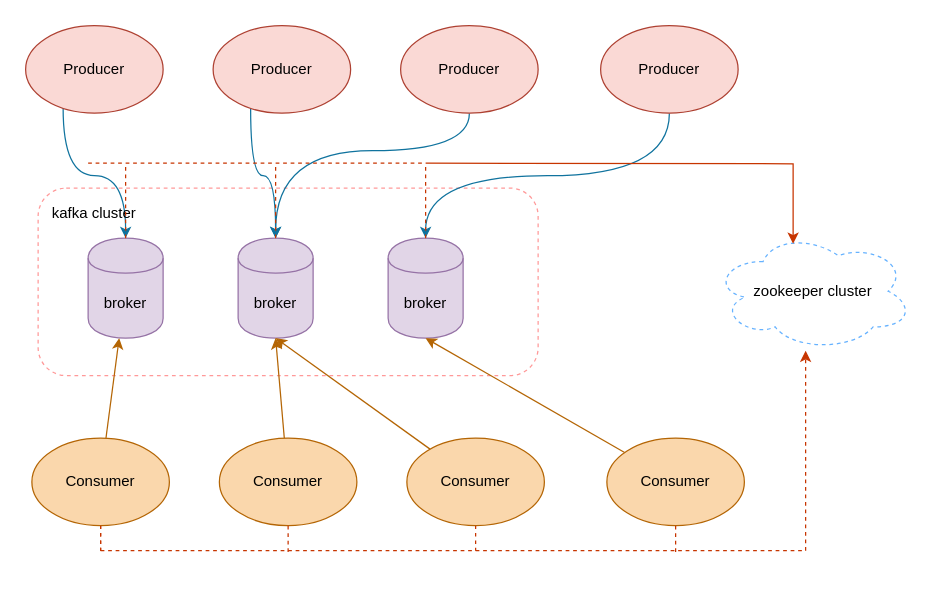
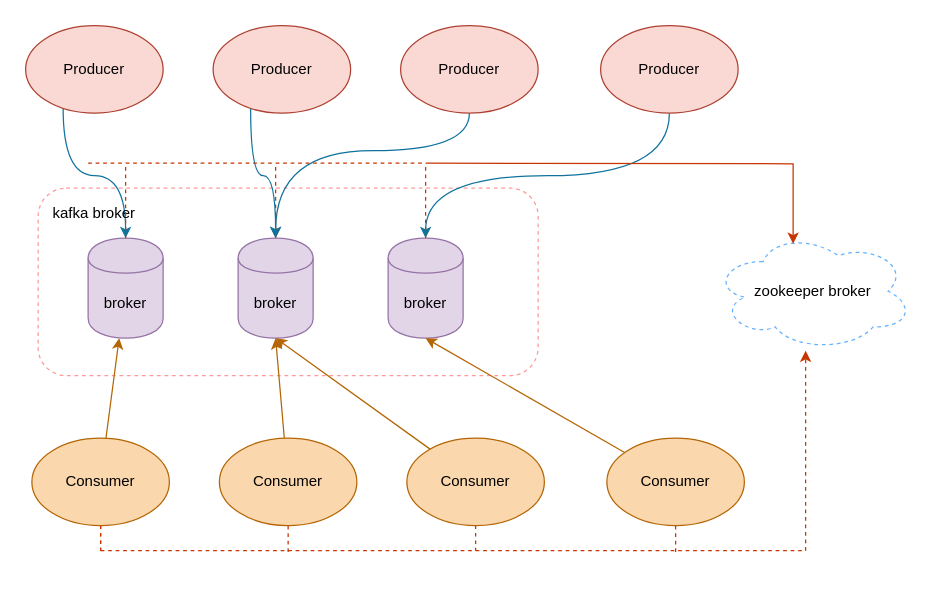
node "kafka cluster": label "kafka cluster" -> "kafka broker"
node "zookeeper cluster": label "zookeeper cluster" -> "zookeeper broker"
